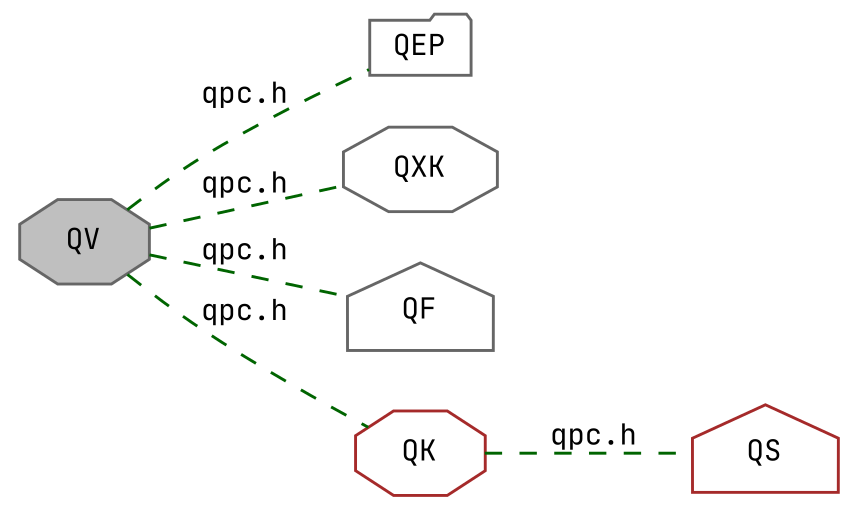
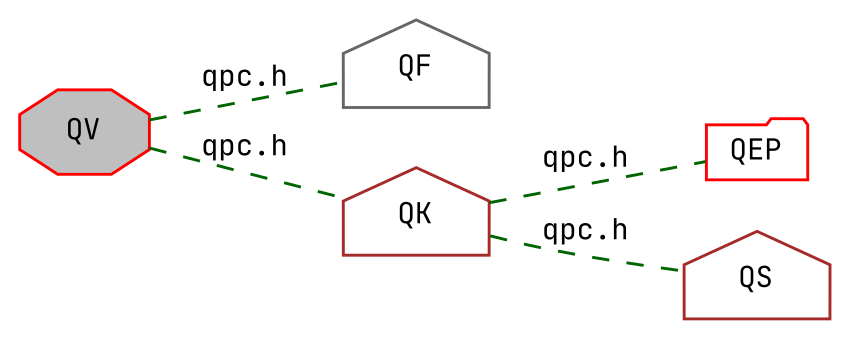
node "QEP": color gray40 -> red
edge "QEP" -- "QV": now "QEP" -- "QK"
node "QXK": removed
node "QV": color gray40 -> red
node "QK": shape octagon -> house
